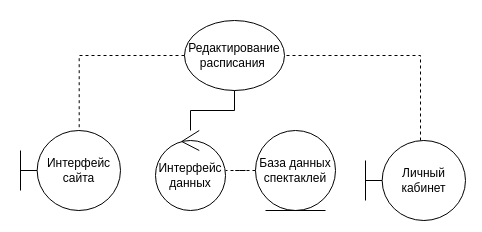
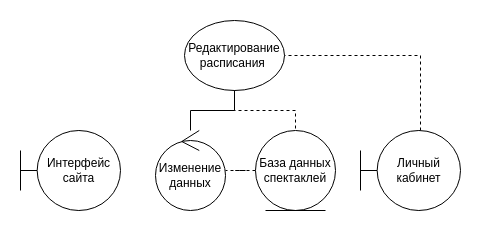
edge "Редактирование расписания" -- "Интерфейс сайта": now "Редактирование расписания" -- "База данных спектаклей"
node "Интерфейс данных": label "Интерфейс данных" -> "Изменение данных"
node "Личный кабинет": moved (416, 181) -> (411, 171)
